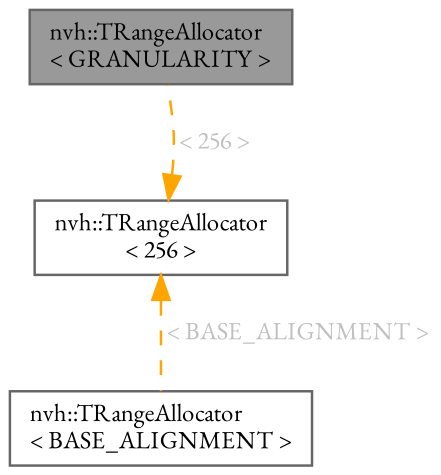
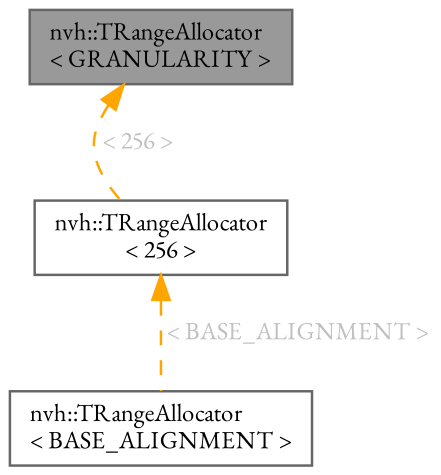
edge "nvh::TRangeAllocator < GRANULARITY >" -> "nvh::TRangeAllocator < 256 >": reversed
